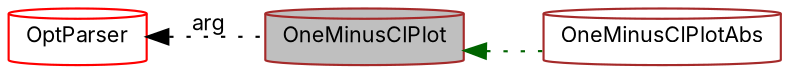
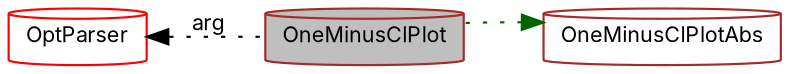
edge "OneMinusClPlotAbs" -> "OneMinusClPlot": reversed
